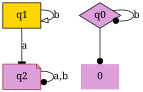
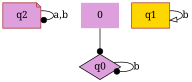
node "q1": color black -> brown
edge "q0" -> "0": reversed
edge "q1" -> "q2": removed, label "a"
